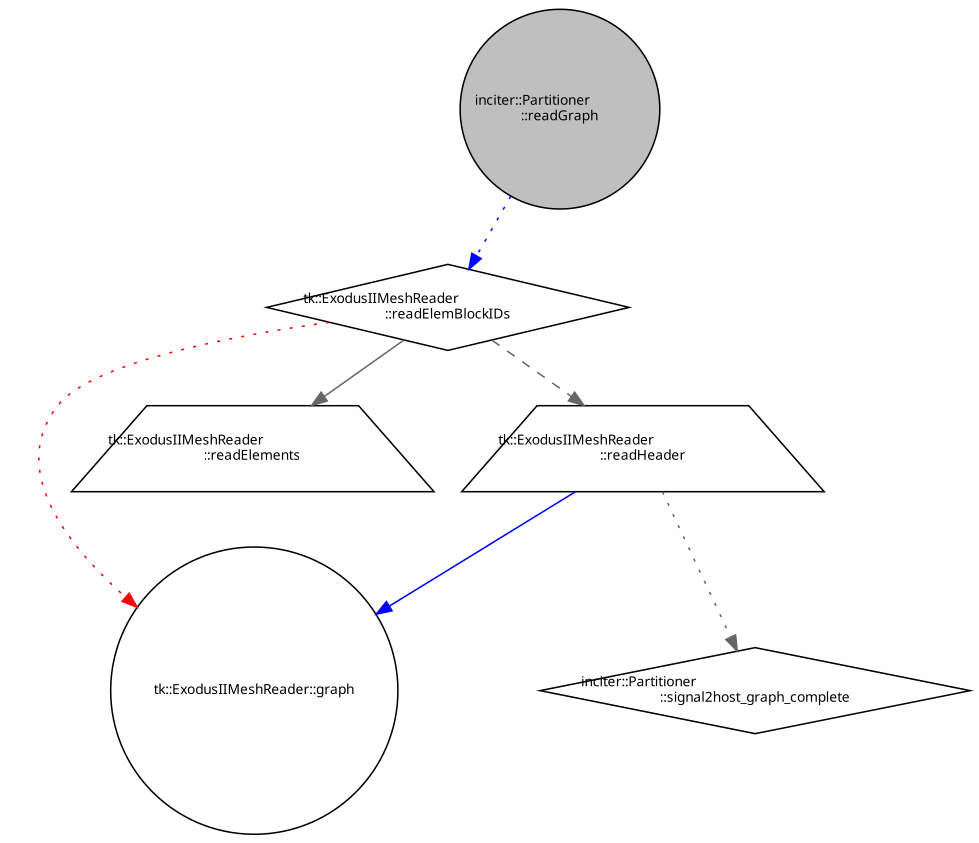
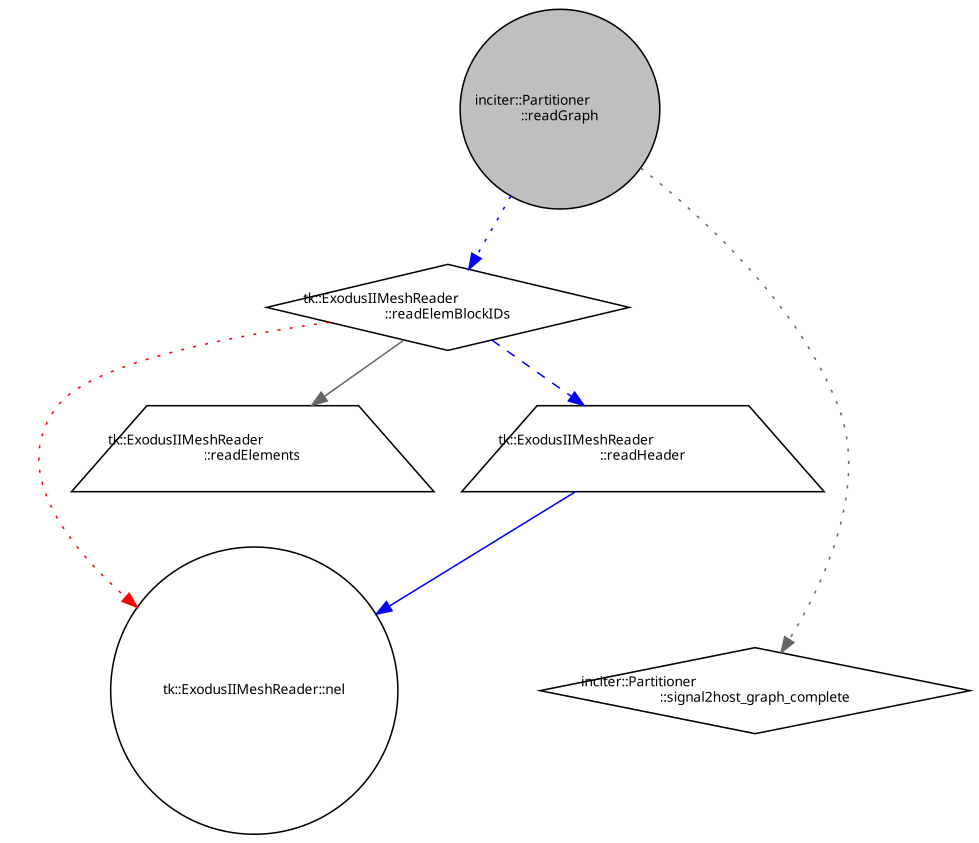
edge "tk::ExodusIIMeshReader ::readElemBlockIDs" -> "tk::ExodusIIMeshReader ::readHeader": color gray40 -> blue
edge "tk::ExodusIIMeshReader ::readHeader" -> "inciter::Partitioner ::signal2host_graph_complete": now "inciter::Partitioner ::readGraph" -> "inciter::Partitioner ::signal2host_graph_complete"
node "tk::ExodusIIMeshReader::graph": label "tk::ExodusIIMeshReader::graph" -> "tk::ExodusIIMeshReader::nel"
